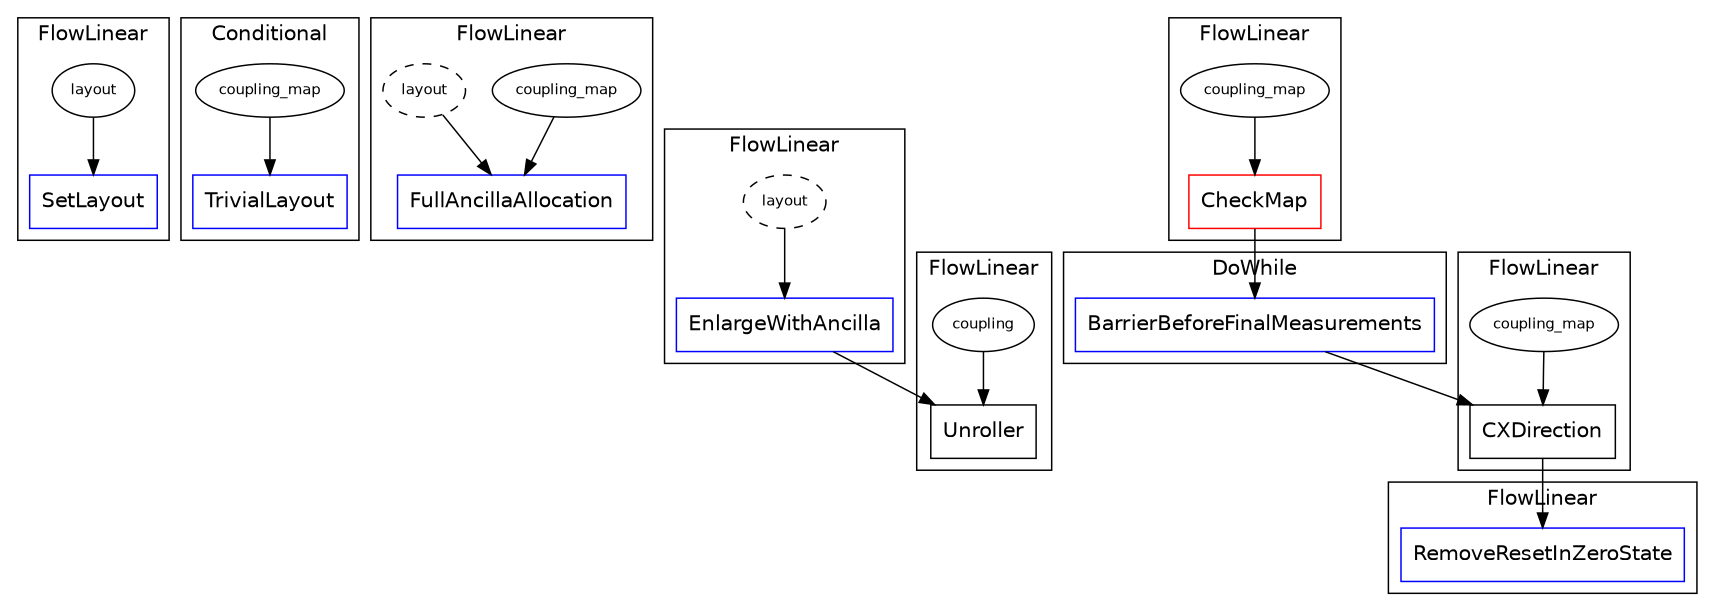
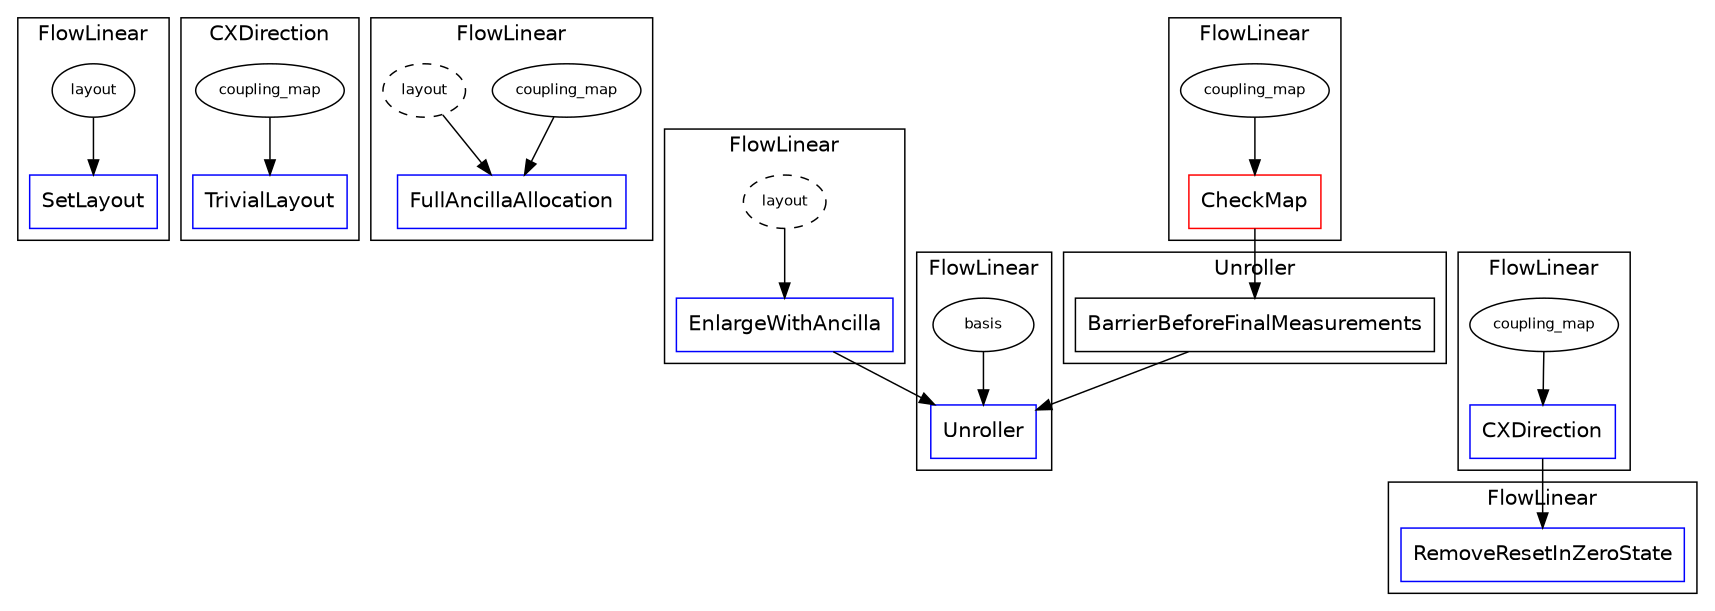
cluster "Conditional": label "Conditional" -> "CXDirection"
cluster "DoWhile": label "DoWhile" -> "Unroller"
node "coupling": label "coupling" -> "basis"
node "BarrierBeforeFinalMeasurements": color blue -> black
edge "BarrierBeforeFinalMeasurements" -> "CXDirection": now "BarrierBeforeFinalMeasurements" -> "Unroller"
node "Unroller": color black -> blue
node "CXDirection": color black -> blue
